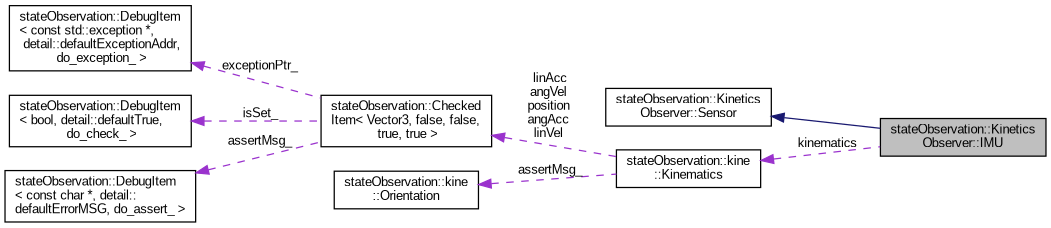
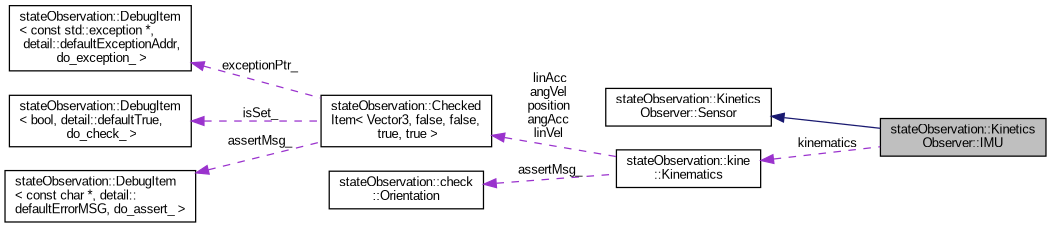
node "stateObservation::kine ::Orientation": label "stateObservation::kine ::Orientation" -> "stateObservation::check ::Orientation"
